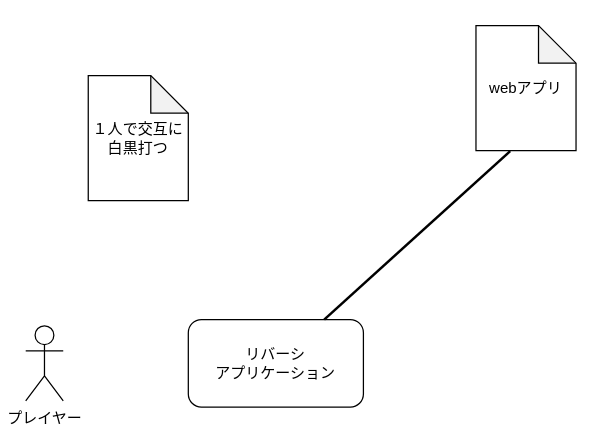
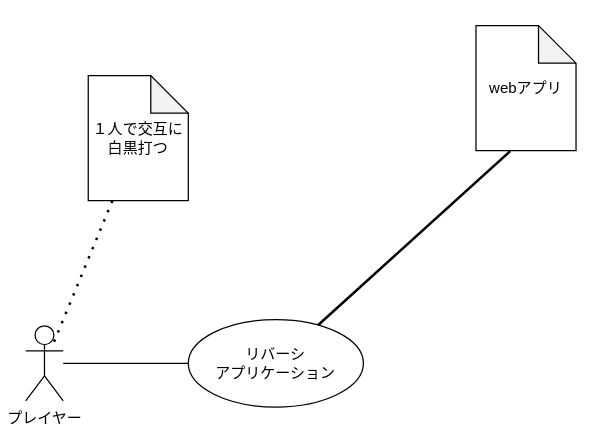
edge "１人で交互に白黒打つ" -- "プレイヤー": added
edge "プレイヤー" -- "リバーシ アプリケーション": added
node "リバーシ アプリケーション": shape rounded rectangle -> ellipse
